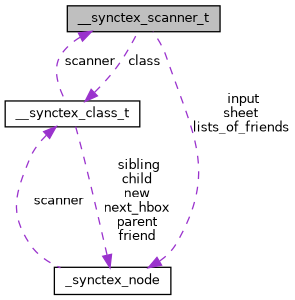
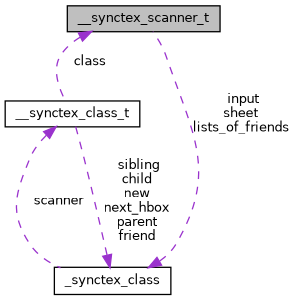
edge "__synctex_class_t" -> "__synctex_scanner_t": label " scanner" -> " class"
edge "__synctex_scanner_t" -> "__synctex_class_t": removed, label "class"
node "_synctex_node": label "_synctex_node" -> "_synctex_class"
